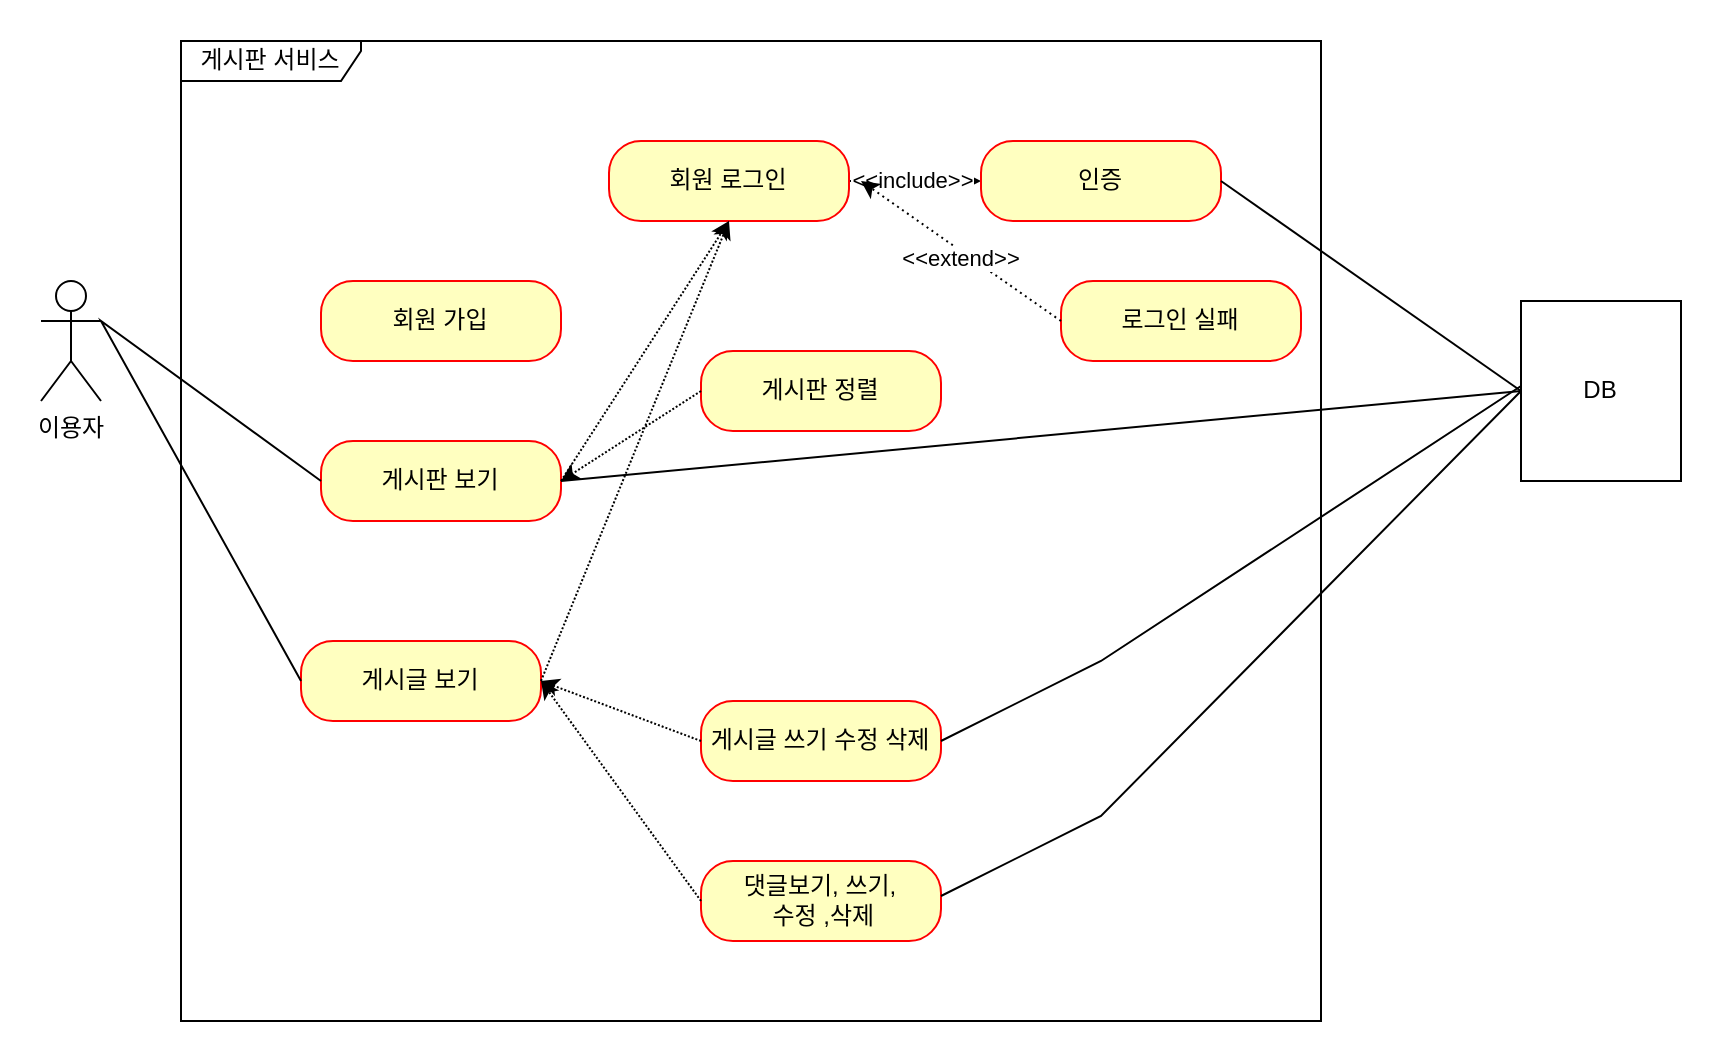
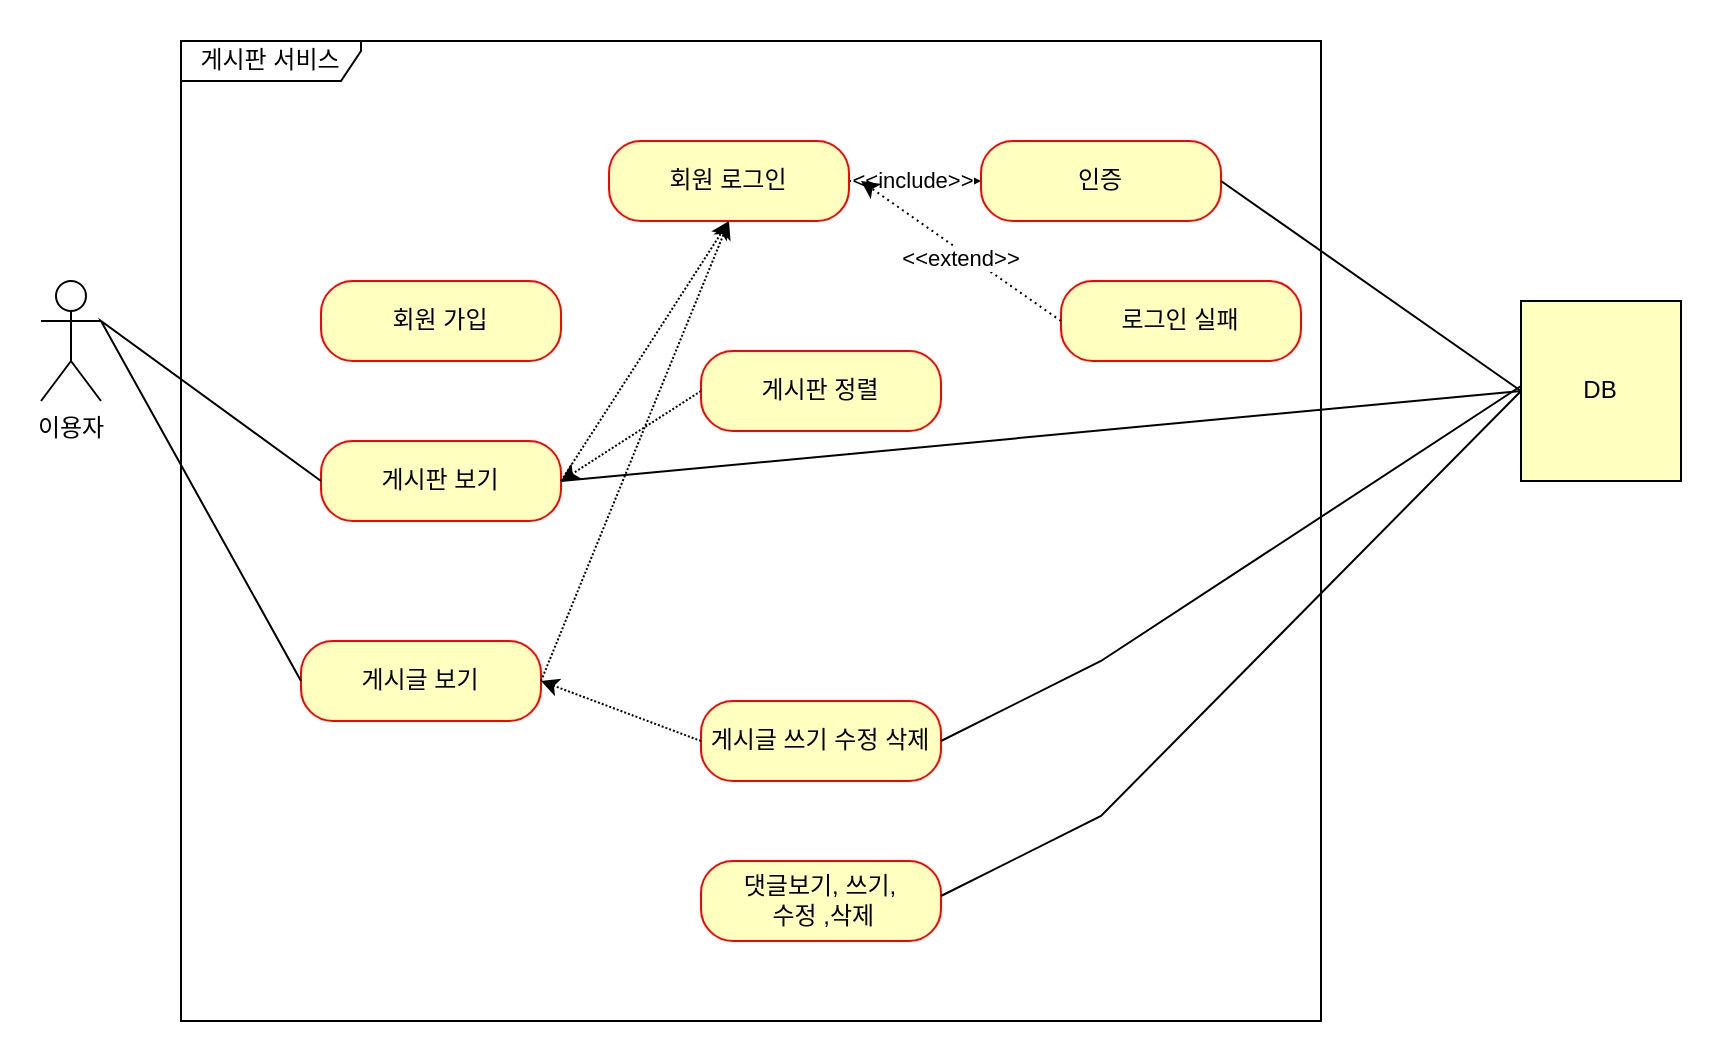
node "DB": fillcolor #ffffff -> #ffffc0
edge "댓글보기, 쓰기, 수정 ,삭제" -> "게시글 보기": removed
